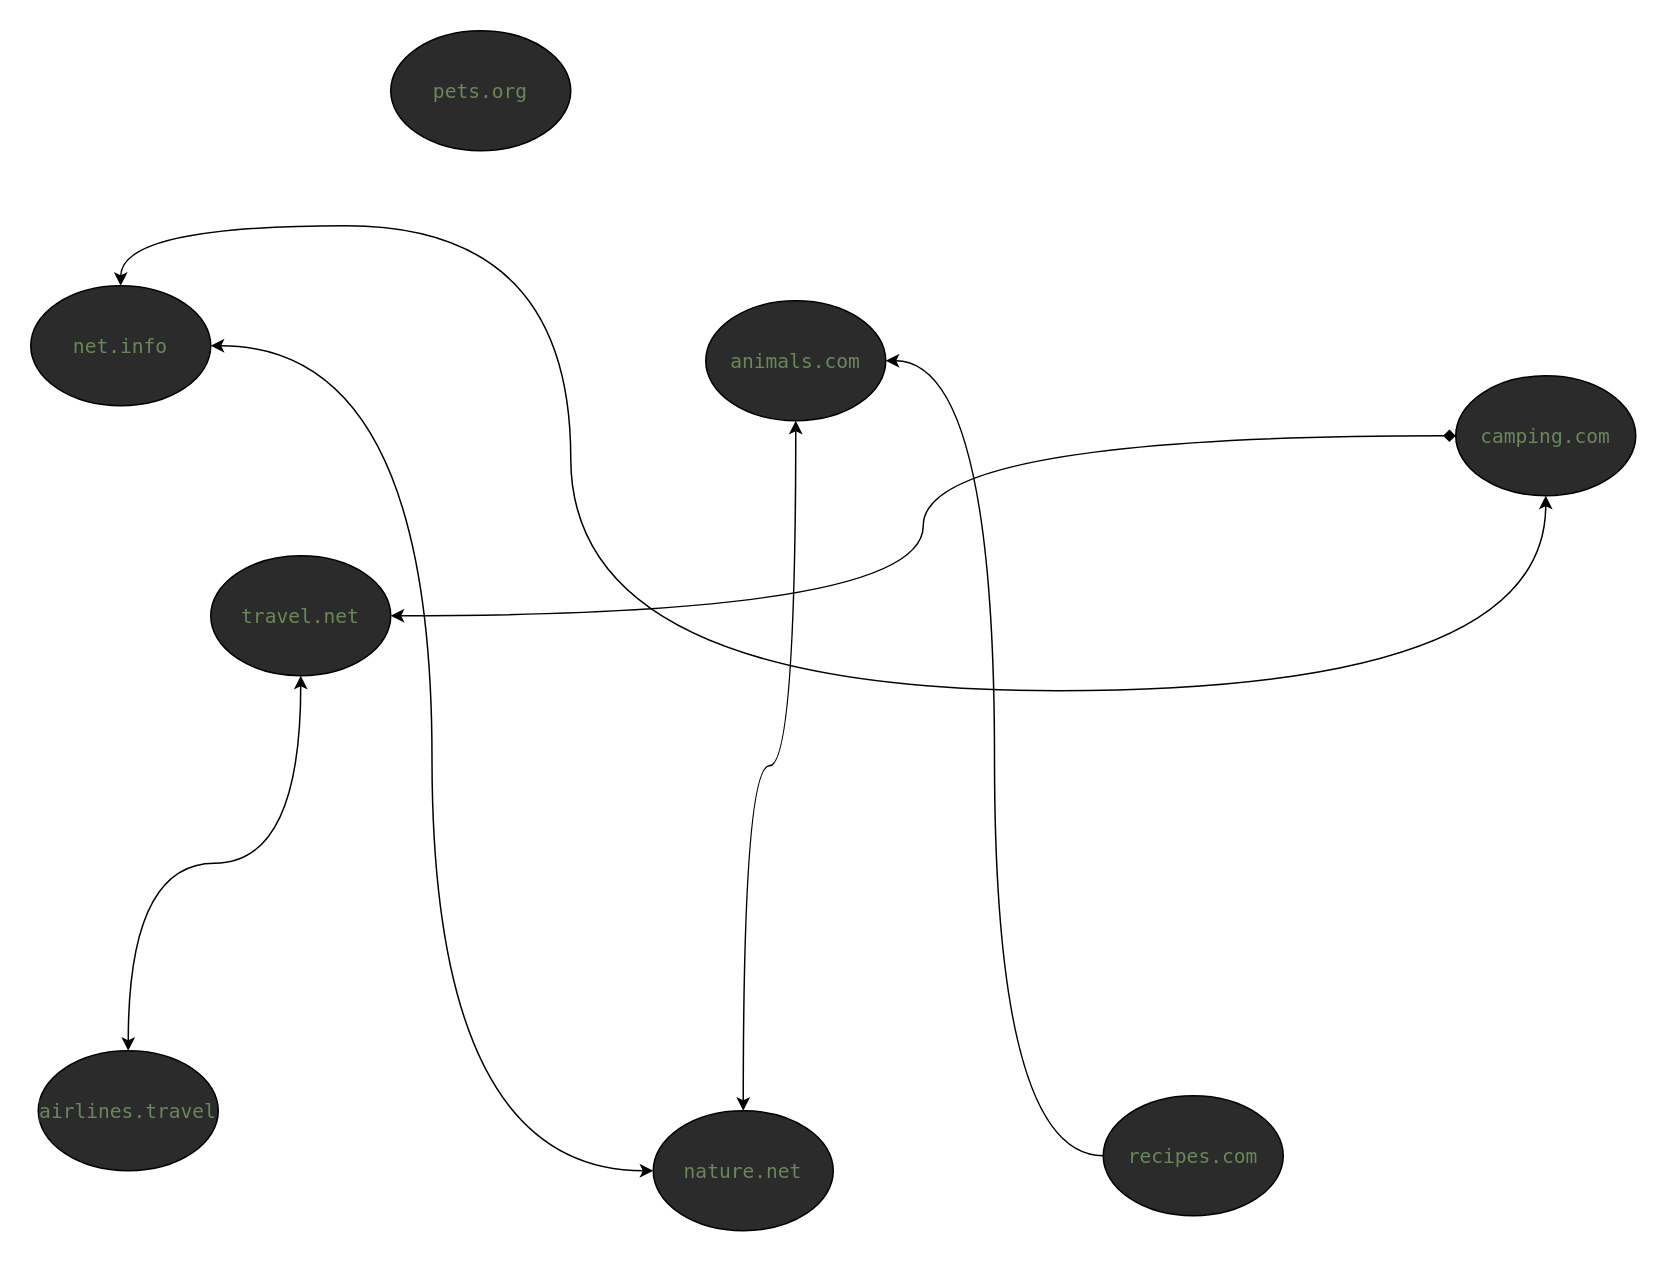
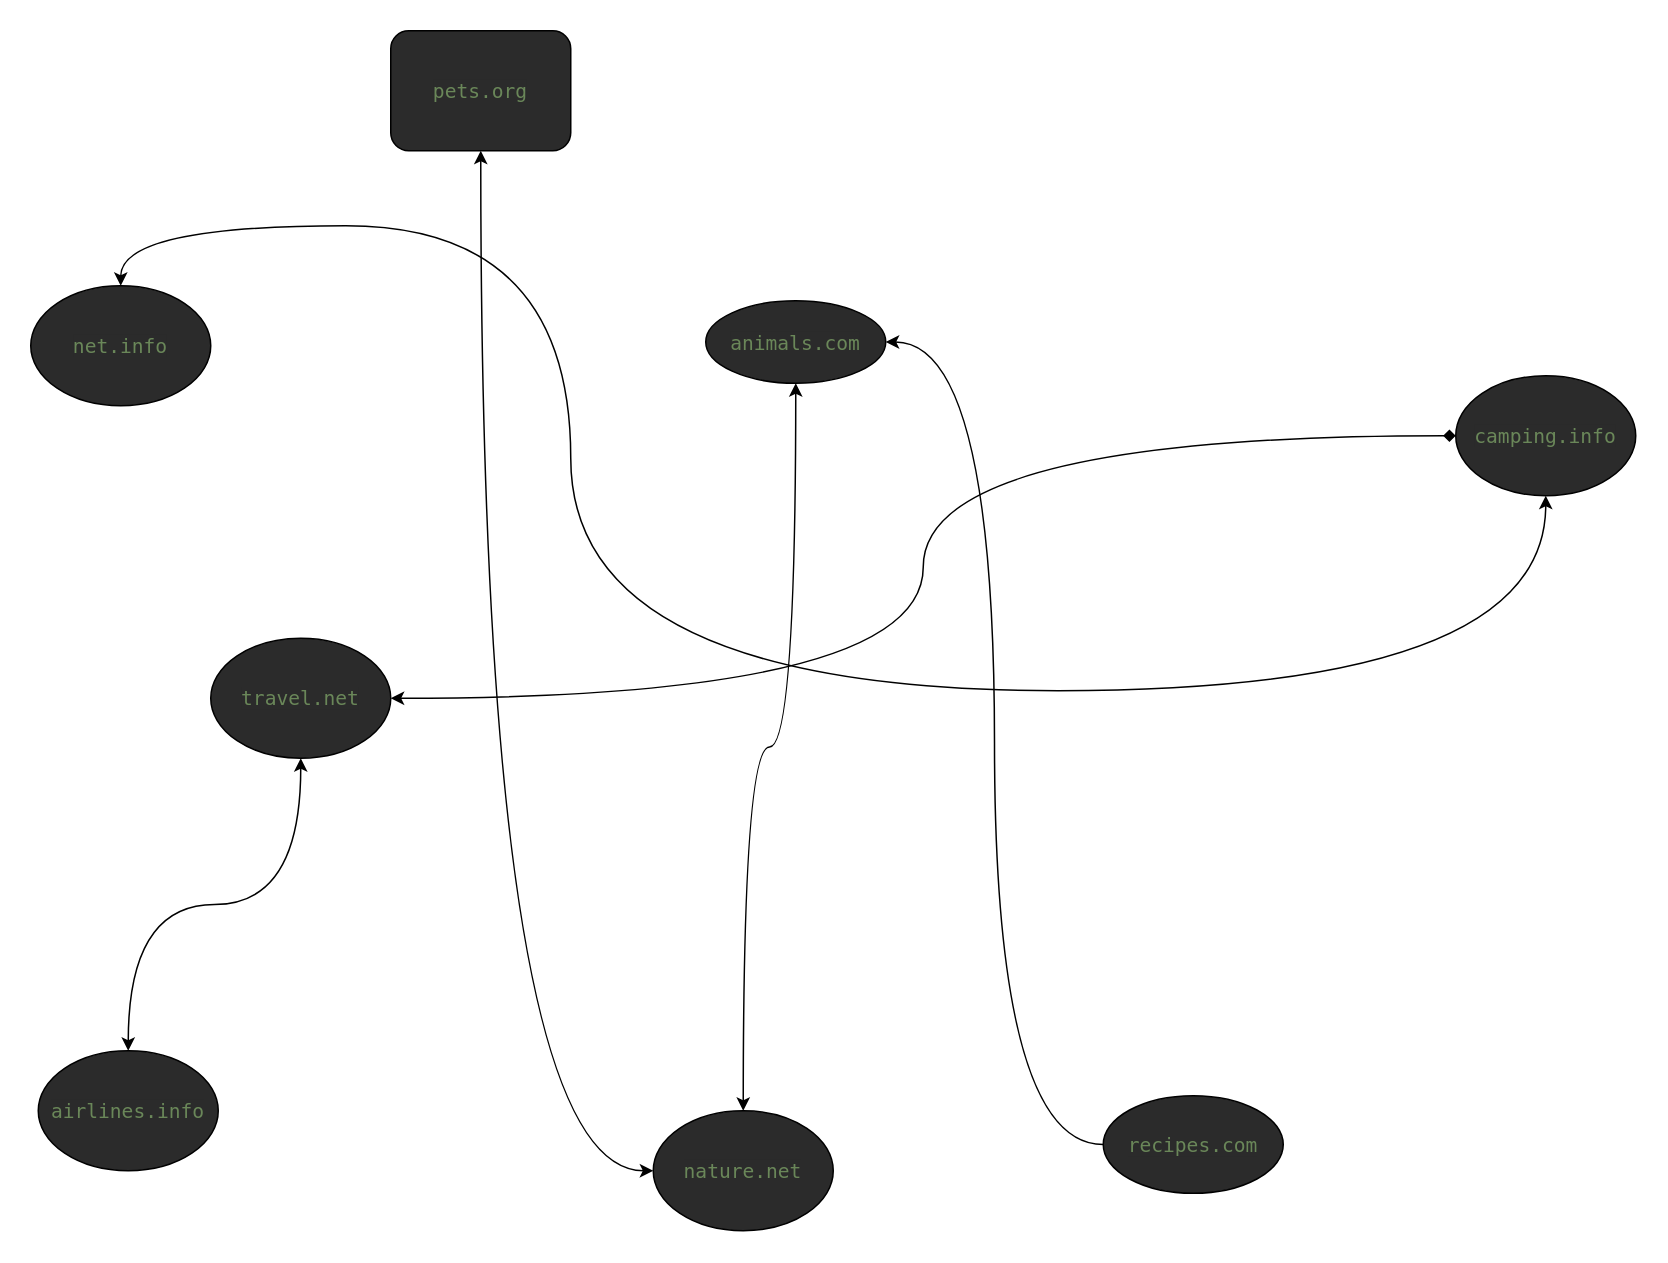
node "pets.org": shape ellipse -> rounded rectangle
node "animals.com": size 180x120 -> 180x83
node "camping.com": label "camping.com" -> "camping.info"
node "travel.net": moved (301, 616) -> (301, 698)
edge "net.info" -- "nature.net": now "pets.org" -- "nature.net"
node "airlines.travel": label "airlines.travel" -> "airlines.info"
node "recipes.com": size 180x120 -> 180x98
